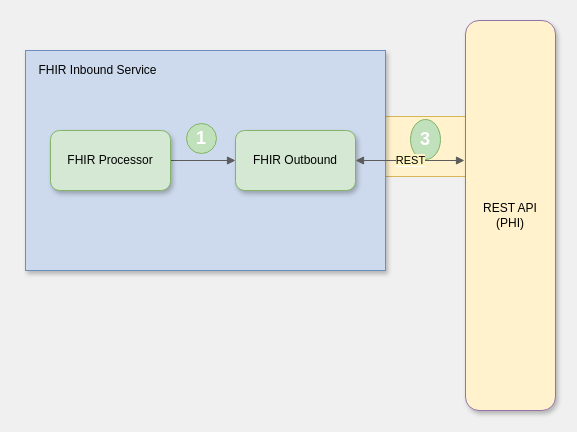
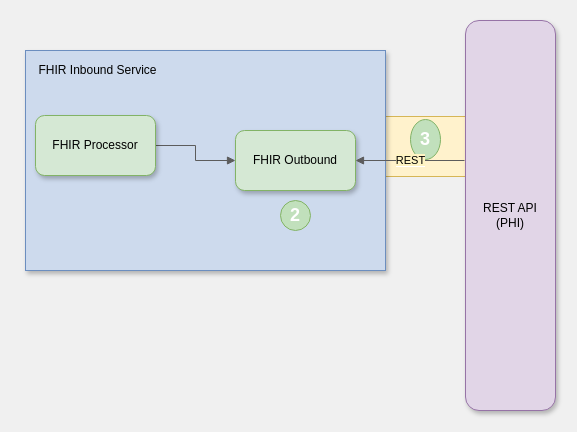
node "1": removed
node "FHIR Processor": moved (111, 161) -> (96, 146)
edge "FHIR Outbound" -- "REST API (PHI)": arrowhead block -> none
node "2": added
node "REST API (PHI)": fillcolor #fff2cc -> #e1d5e7
